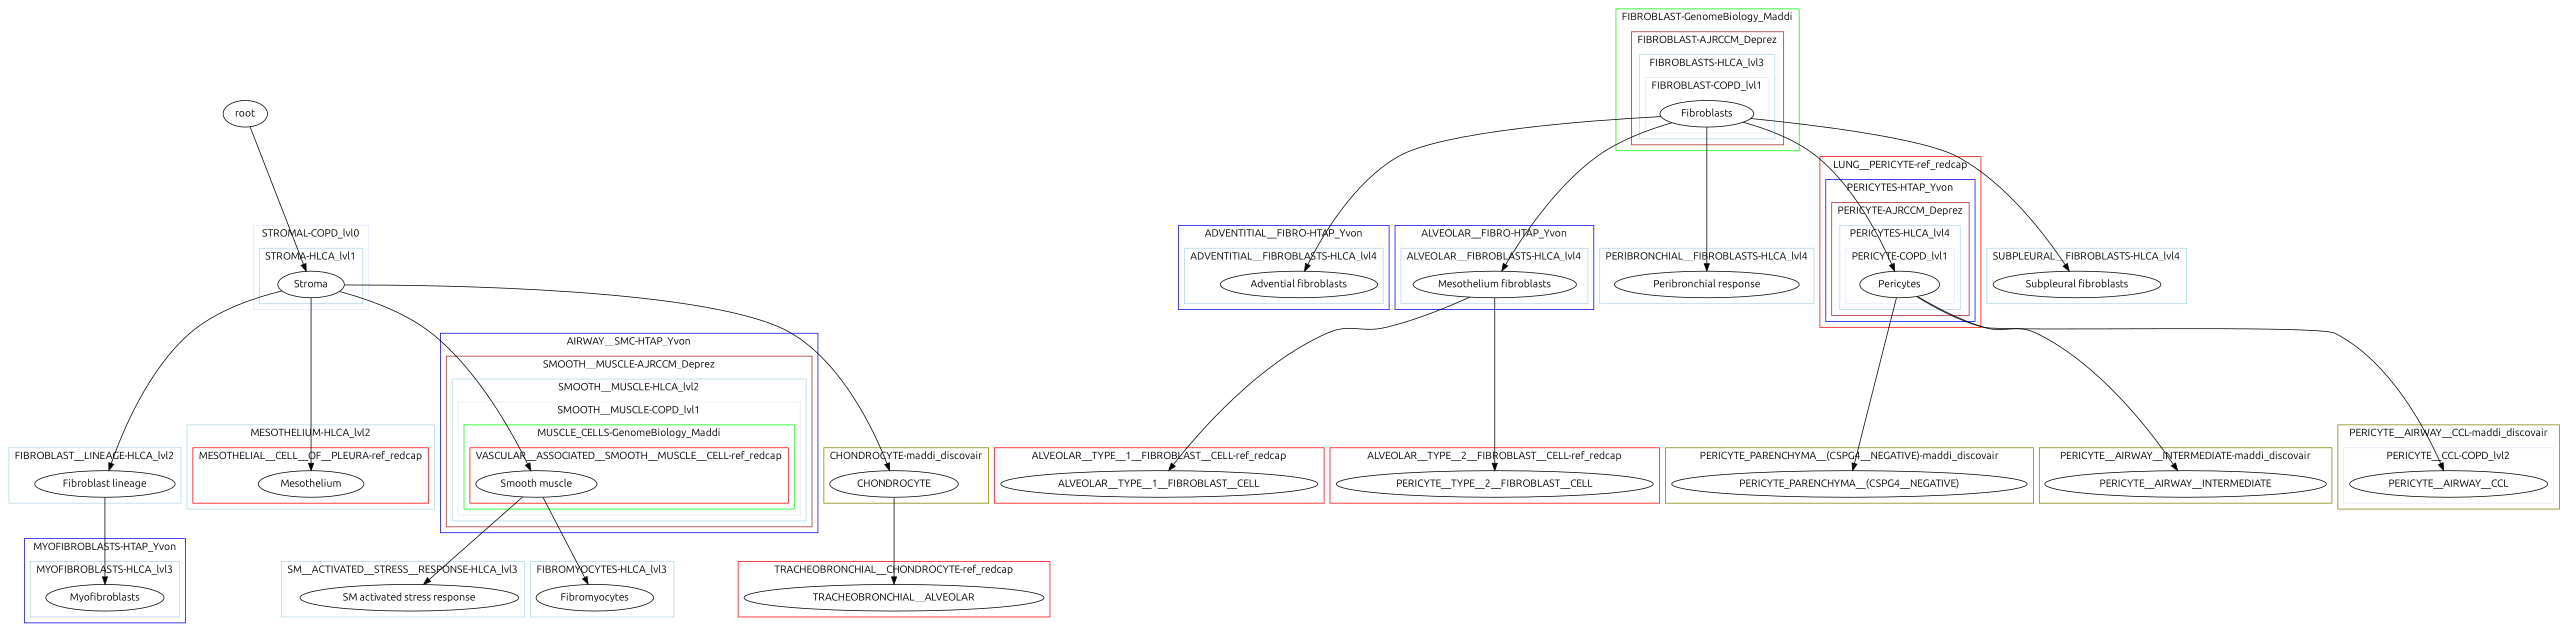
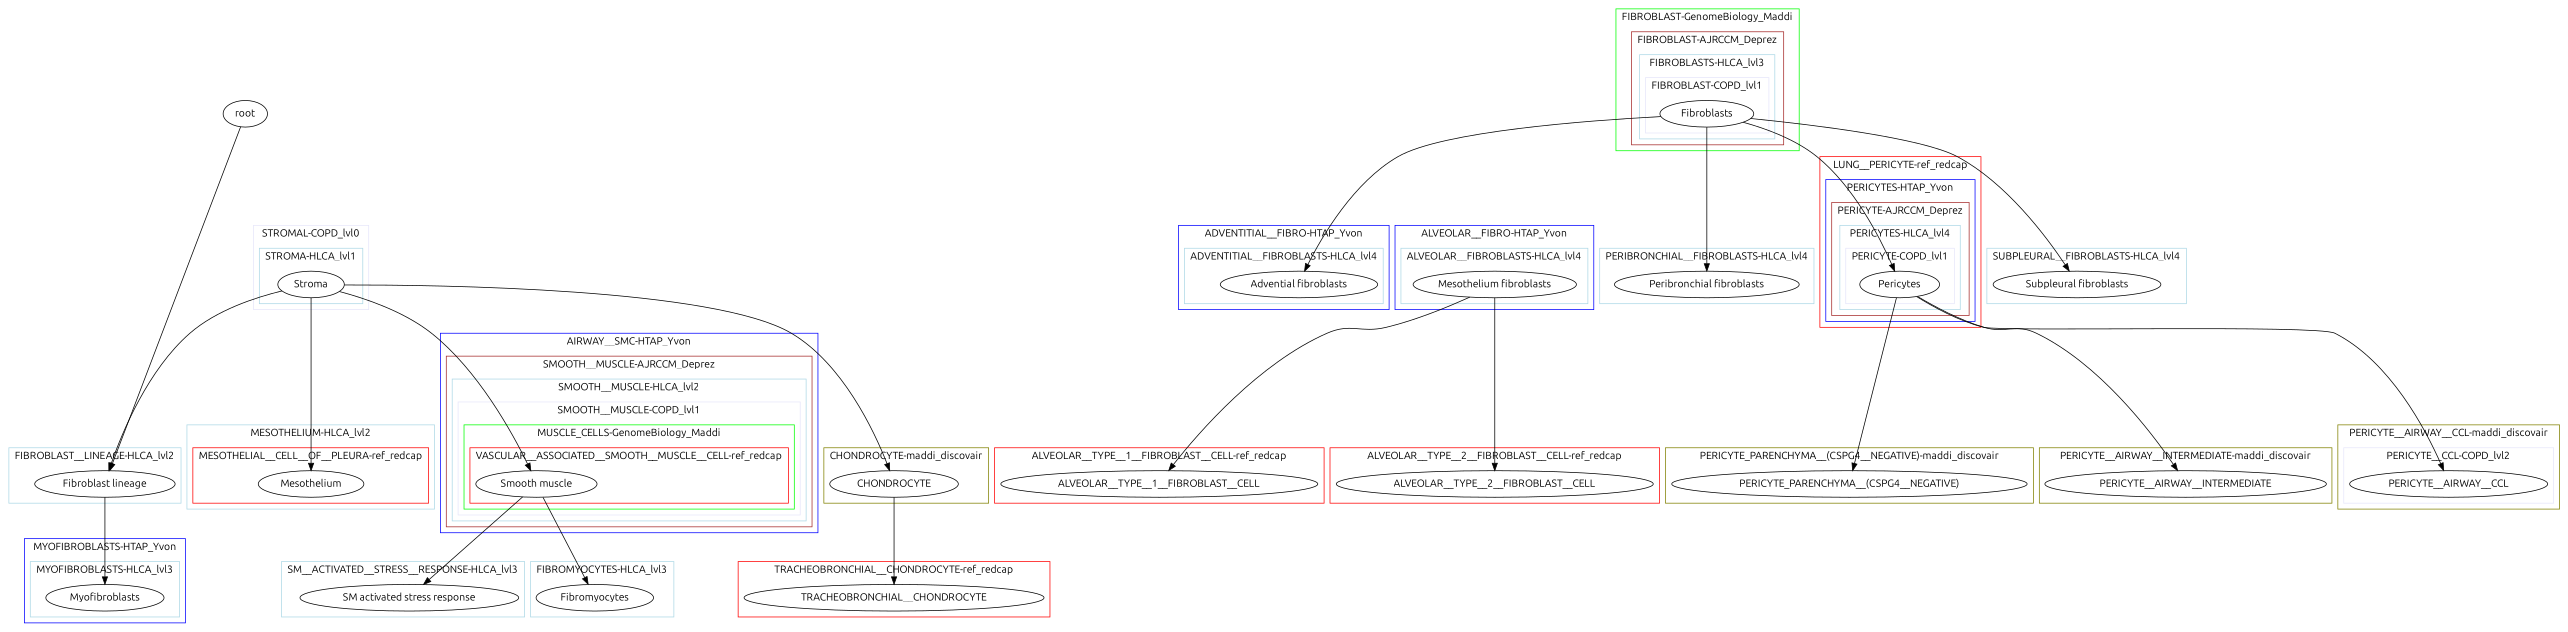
edge "Fibroblasts" -> "Mesothelium fibroblasts": removed
edge "root" -> "Stroma": now "root" -> "Fibroblast lineage"
node "Peribronchial response": label "Peribronchial response" -> "Peribronchial fibroblasts"
node "PERICYTE__TYPE__2__FIBROBLAST__CELL": label "PERICYTE__TYPE__2__FIBROBLAST__CELL" -> "ALVEOLAR__TYPE__2__FIBROBLAST__CELL"
node "TRACHEOBRONCHIAL__ALVEOLAR": label "TRACHEOBRONCHIAL__ALVEOLAR" -> "TRACHEOBRONCHIAL__CHONDROCYTE"
